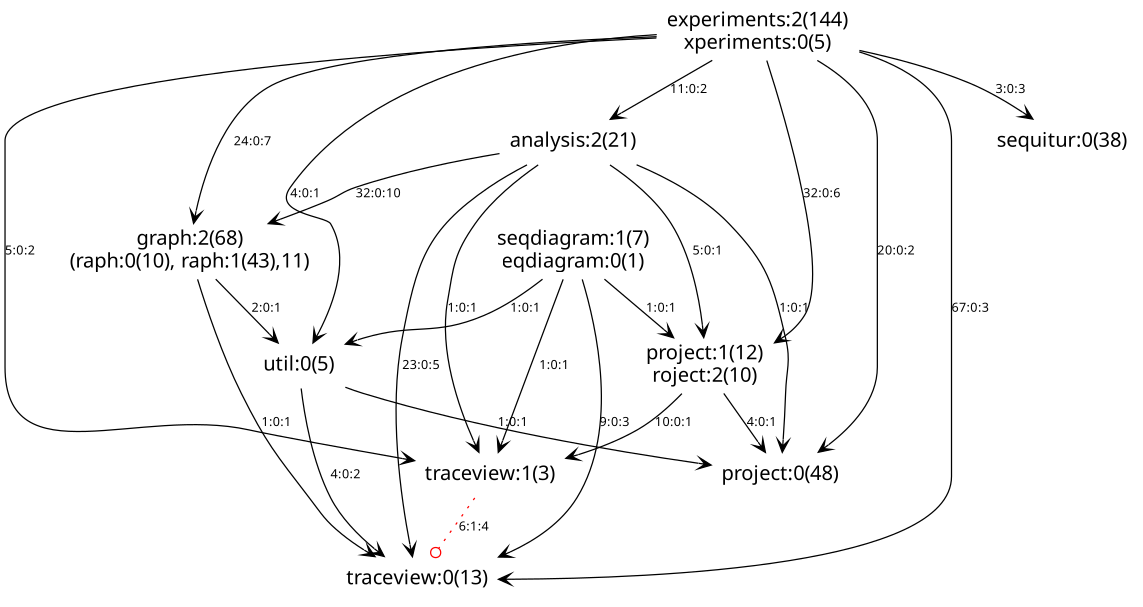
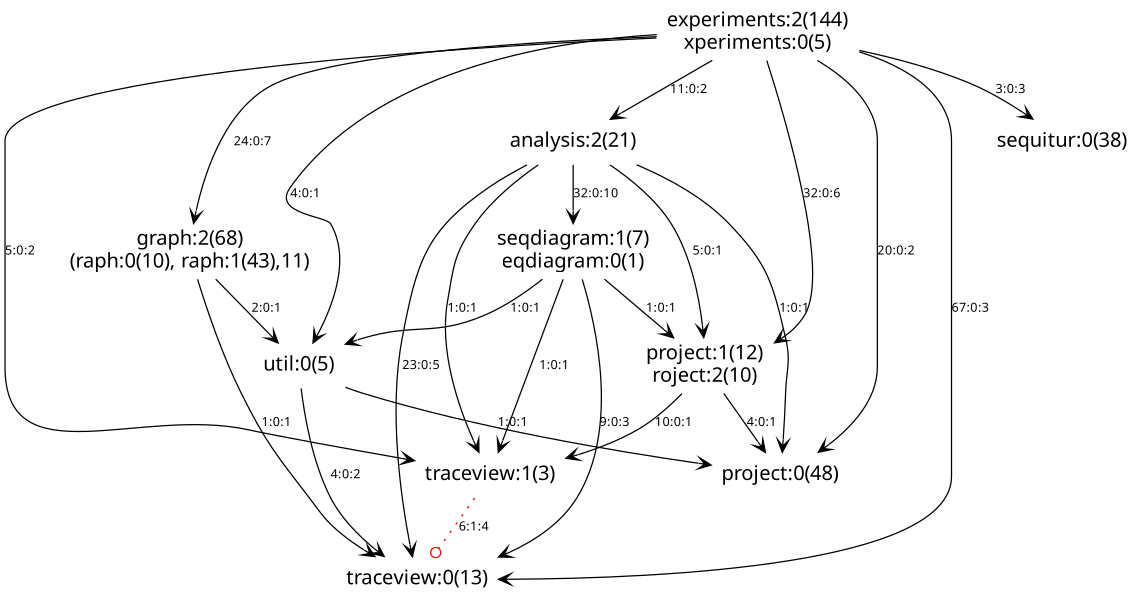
edge "analysis:2(21)" -> "graph:2(68) (raph:0(10), raph:1(43),11)": now "analysis:2(21)" -> "seqdiagram:1(7) eqdiagram:0(1)"
